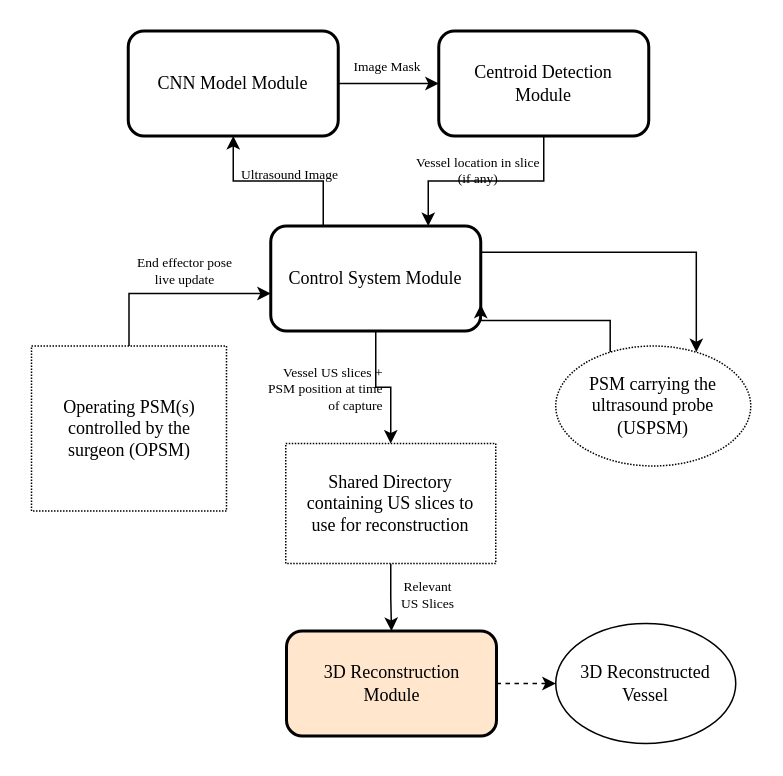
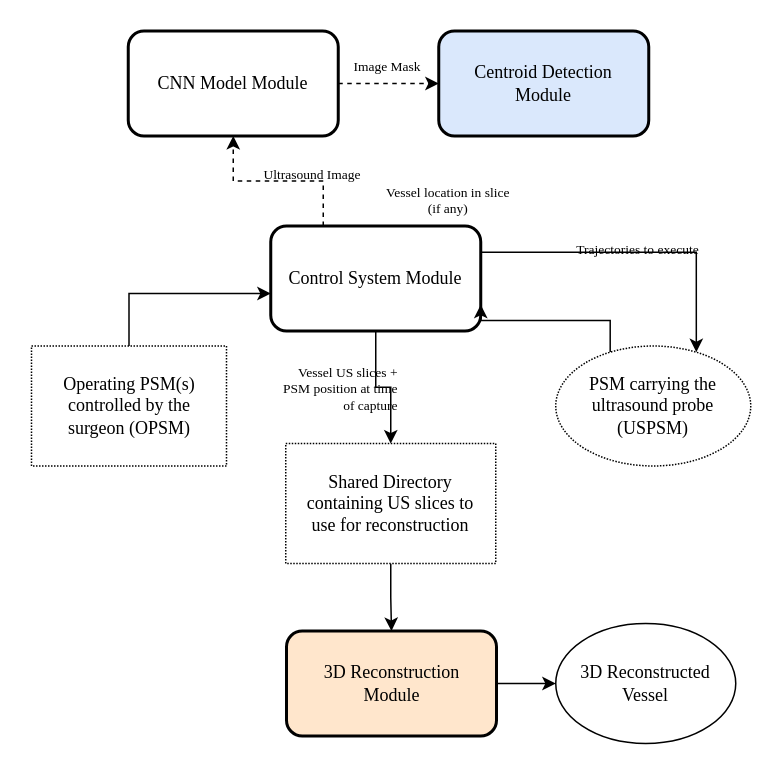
edge "CNN Model Module" -> "Centroid Detection Module": style solid -> dashed
node "Centroid Detection Module": fillcolor #ffffff -> #dae8fc
node "Vessel location in slice (if any)": moved (479, 170) -> (449, 200)
node "Ultrasound Image": moved (290, 175) -> (313, 175)
edge "Control System Module" -> "CNN Model Module": style solid -> dashed
edge "Centroid Detection Module" -> "Control System Module": removed
node "Trajectories to execute": added
node "End effector pose live update": removed
node "Vessel US slices + PSM position at time of capture": moved (326, 389) -> (341, 389)
node "Operating PSM(s) controlled by the surgeon (OPSM)": size 195x165 -> 195x120
node "Relevant US Slices": removed
edge "3D Reconstruction Module" -> "3D Reconstructed Vessel": style dashed -> solid
